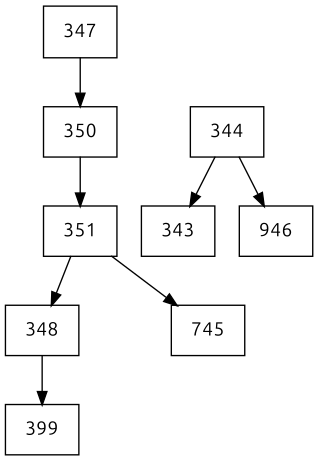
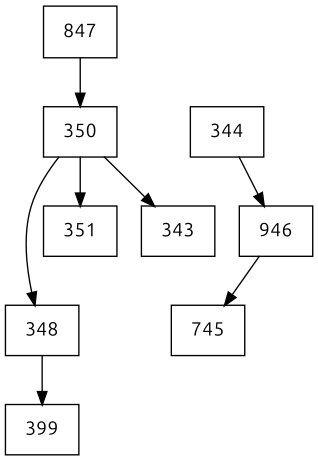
node "347": label "347" -> "847"
edge "344" -> "343": now "350" -> "343"
edge "351" -> "348": now "350" -> "348"
edge "351" -> "745": now "946" -> "745"
